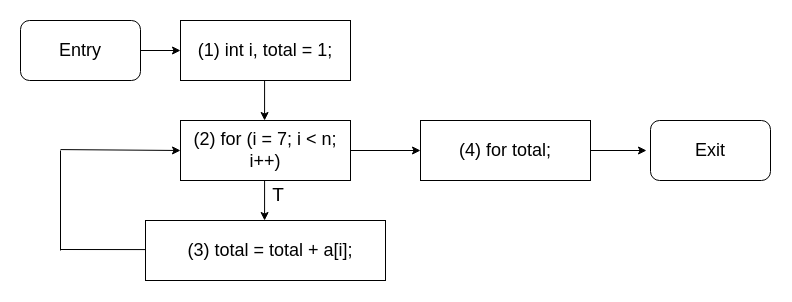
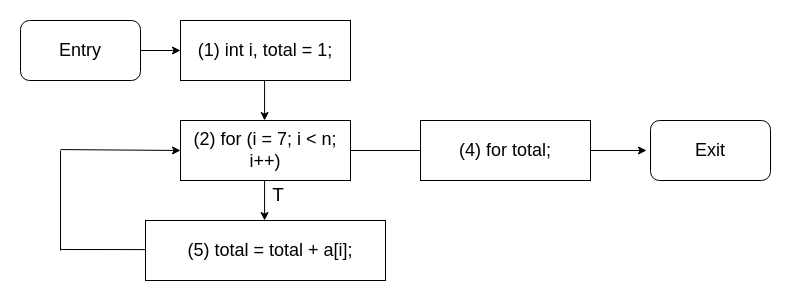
edge "(2) for (i = 7; i < n; i++)" -> "(4) for total;": arrowhead classic -> none
node "(3) total = total + a[i];": label "(3) total = total + a[i];" -> "(5) total = total + a[i];"
